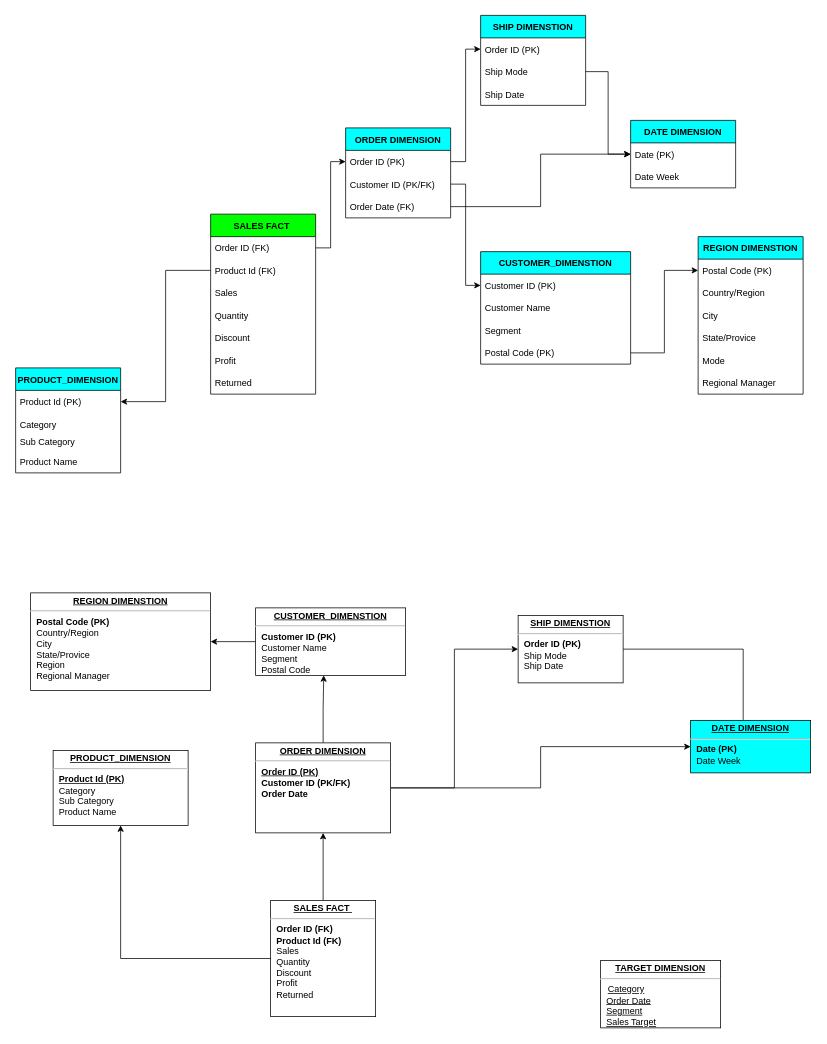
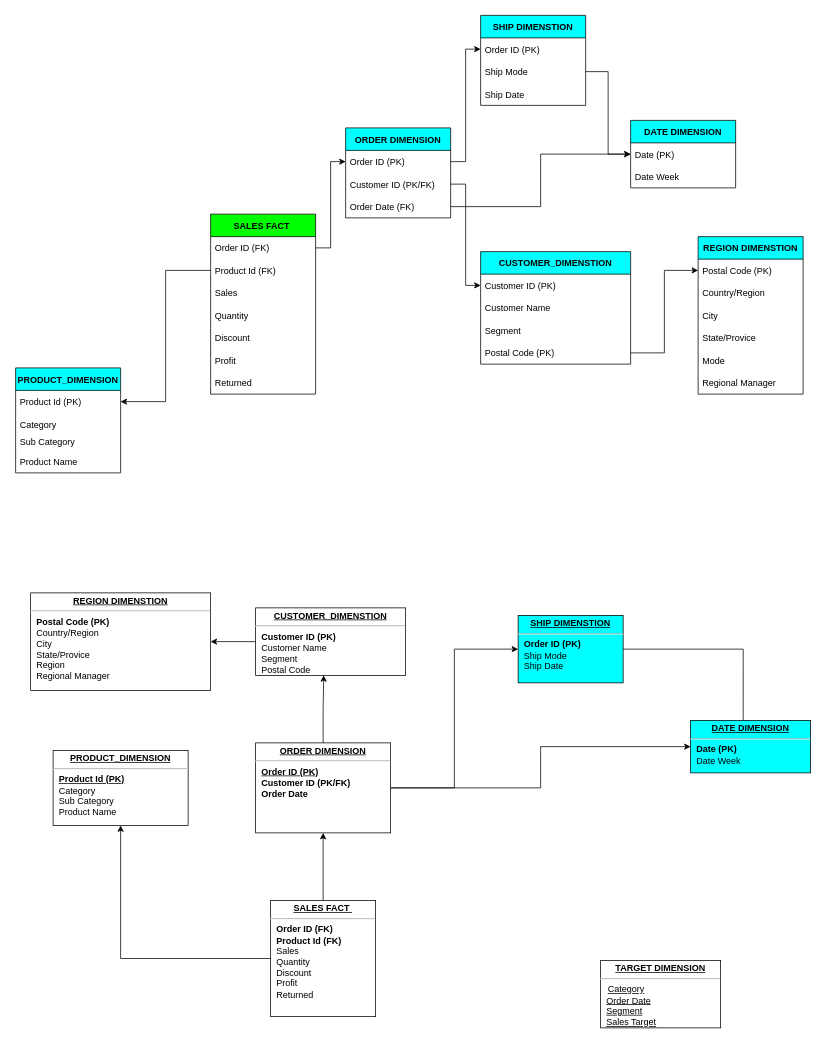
node "SHIP DIMENSTION Order ID (PK) Ship Mode Ship Date": fillcolor #ffffff -> #00ffff
